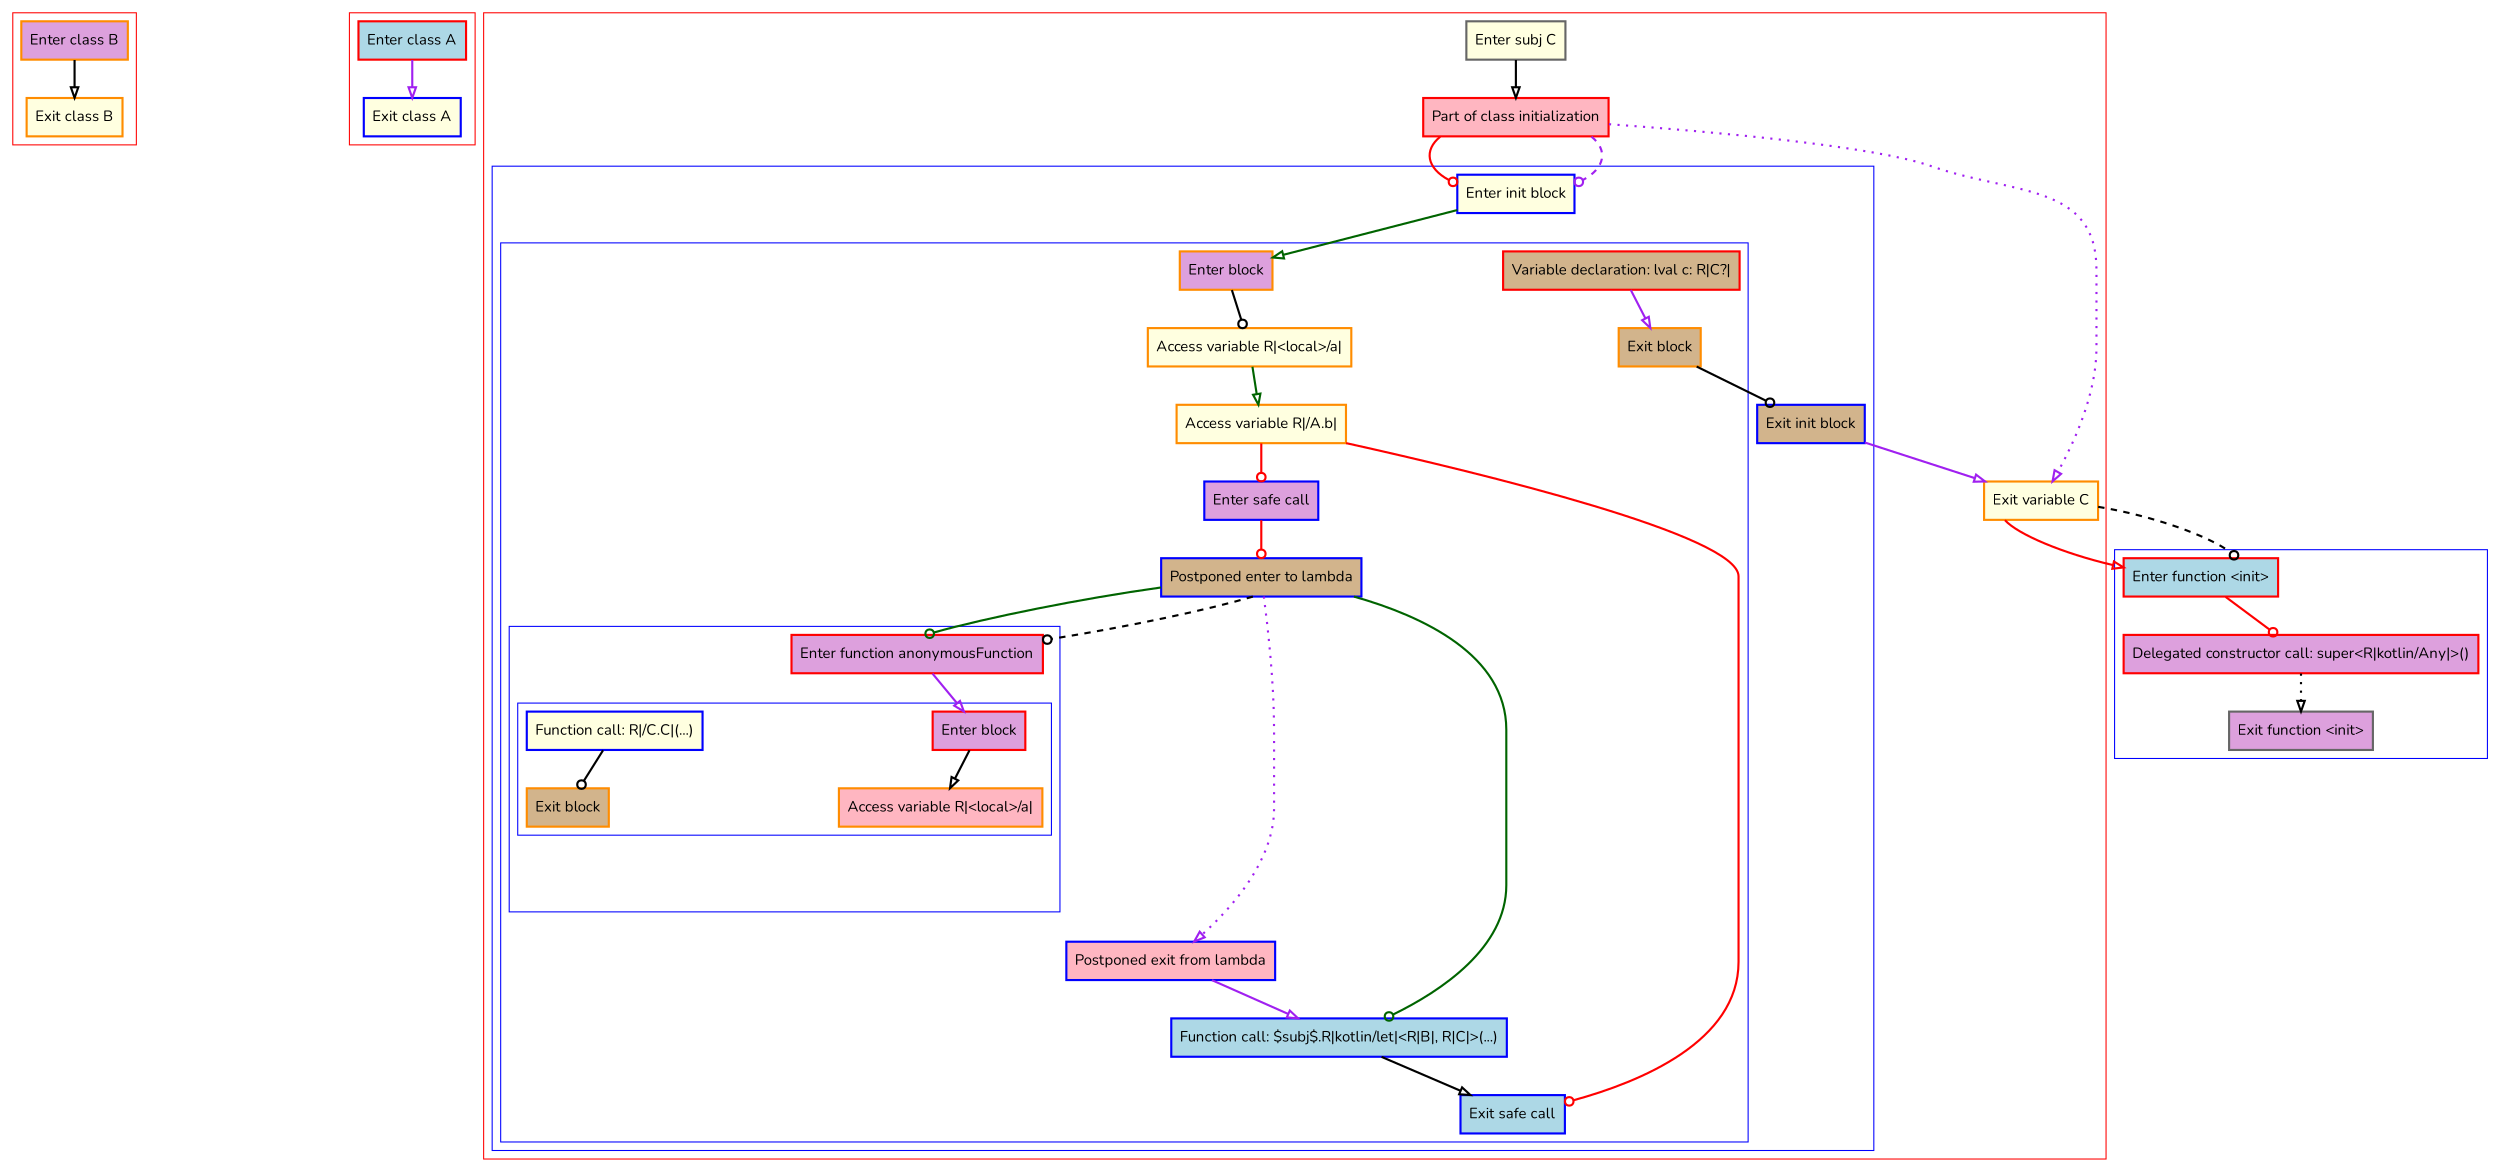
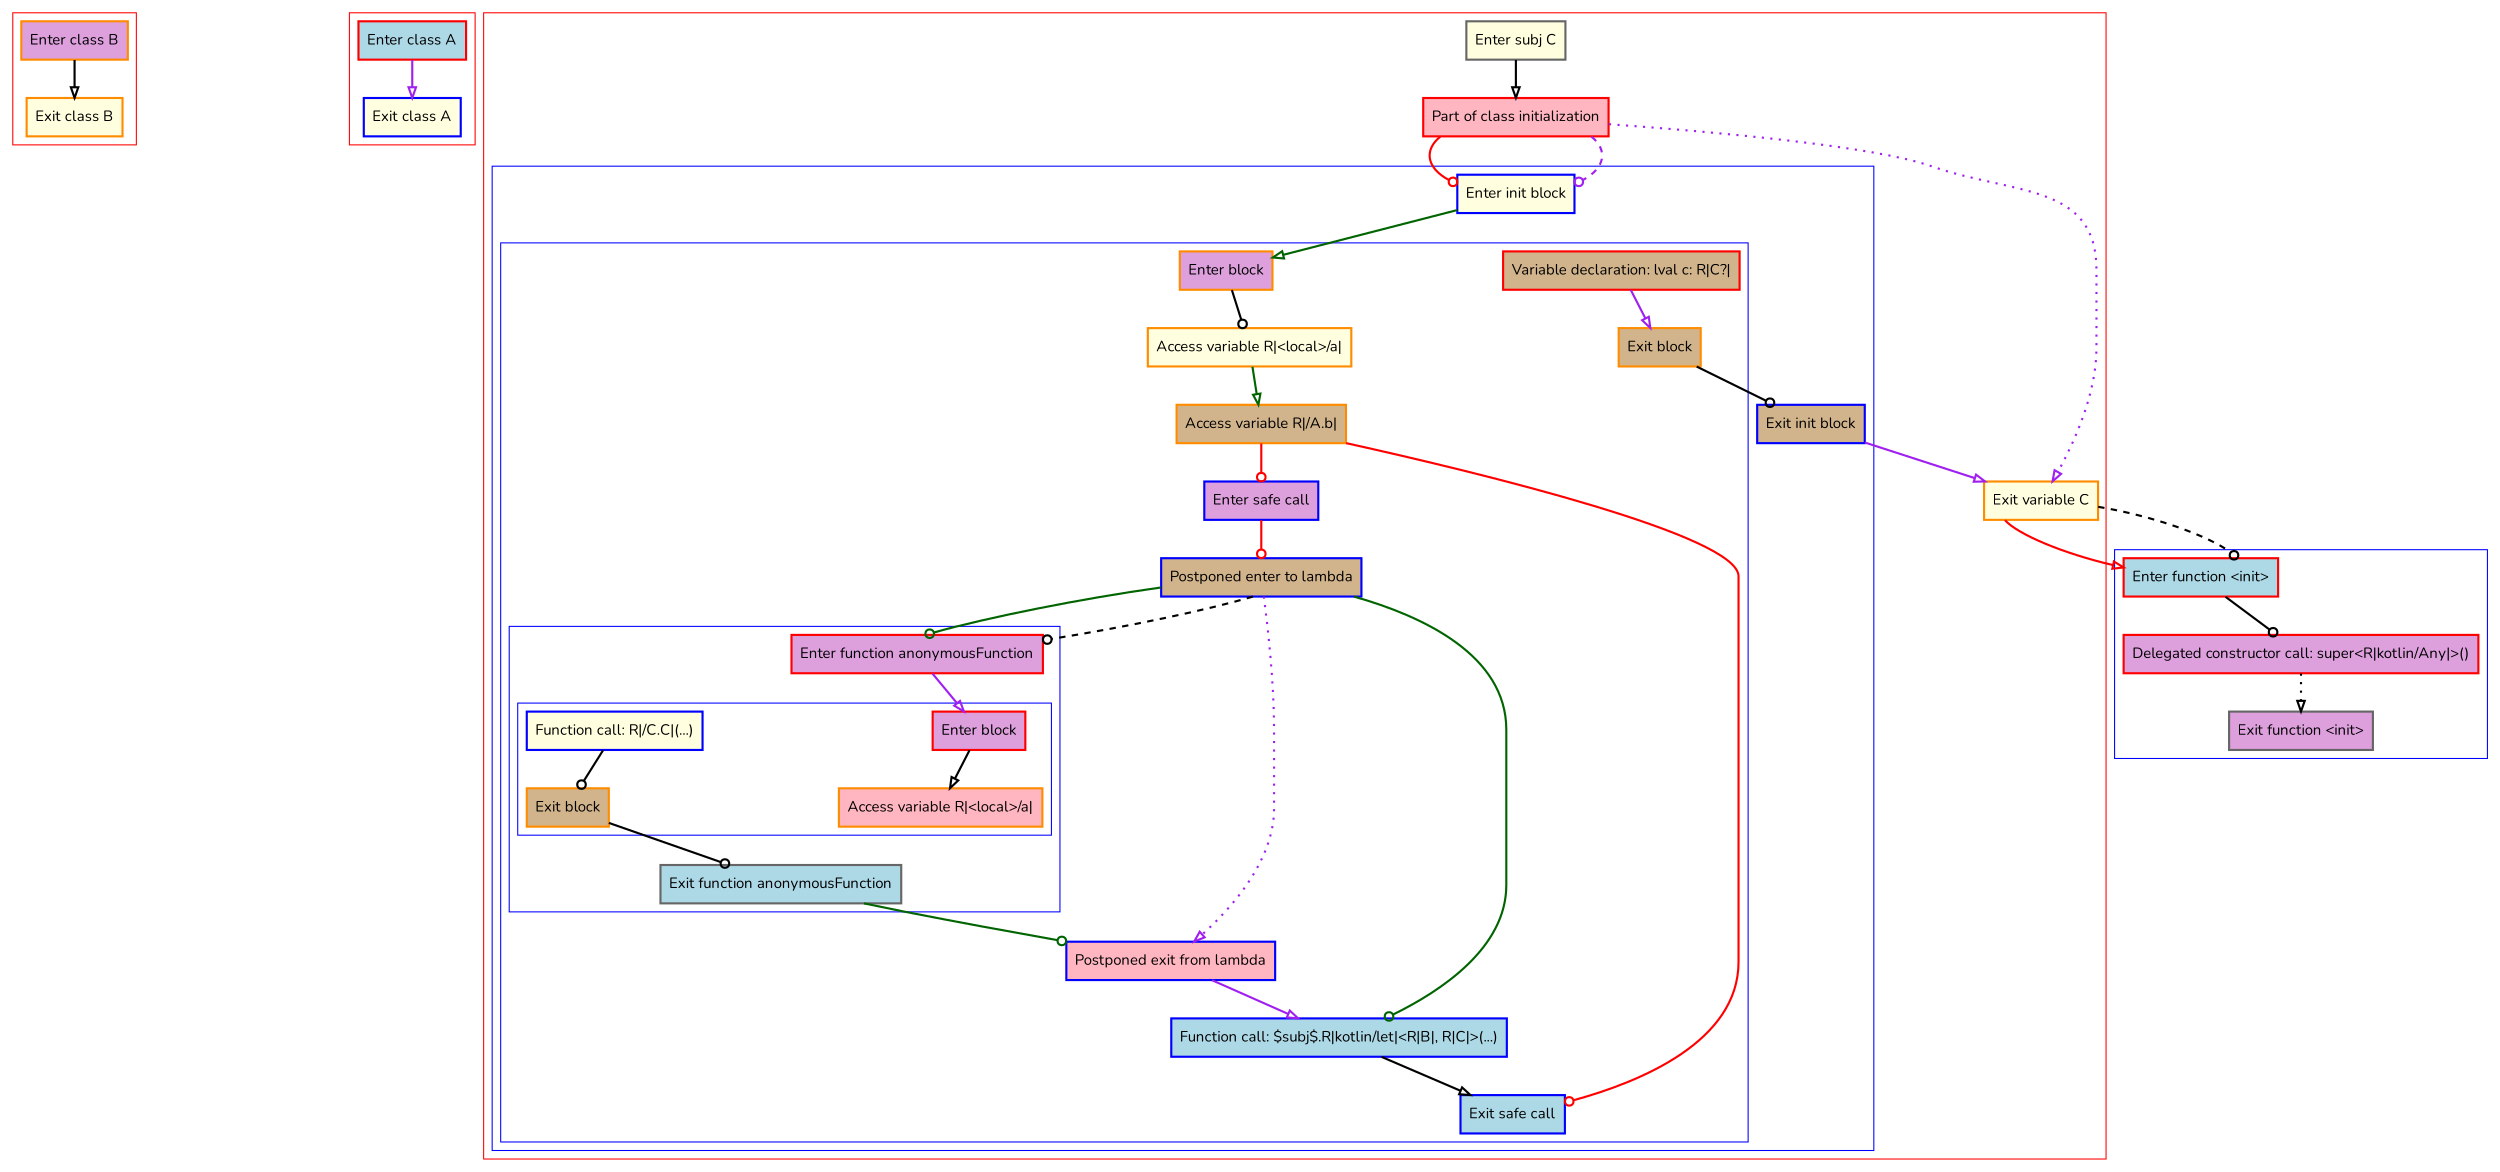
node "Access variable R|/A.b|": fillcolor lightyellow -> tan
edge "Enter function <init>" -> "Delegated constructor call: super<R|kotlin/Any|>()": color red -> black
node "Exit function anonymousFunction": added
